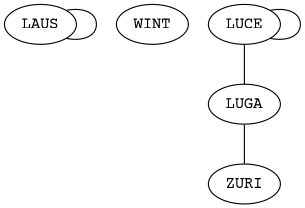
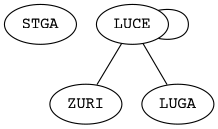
node "LAUS": removed
node "STGA": added
node "WINT": removed
edge "LUGA" -- "ZURI": now "LUCE" -- "ZURI"
